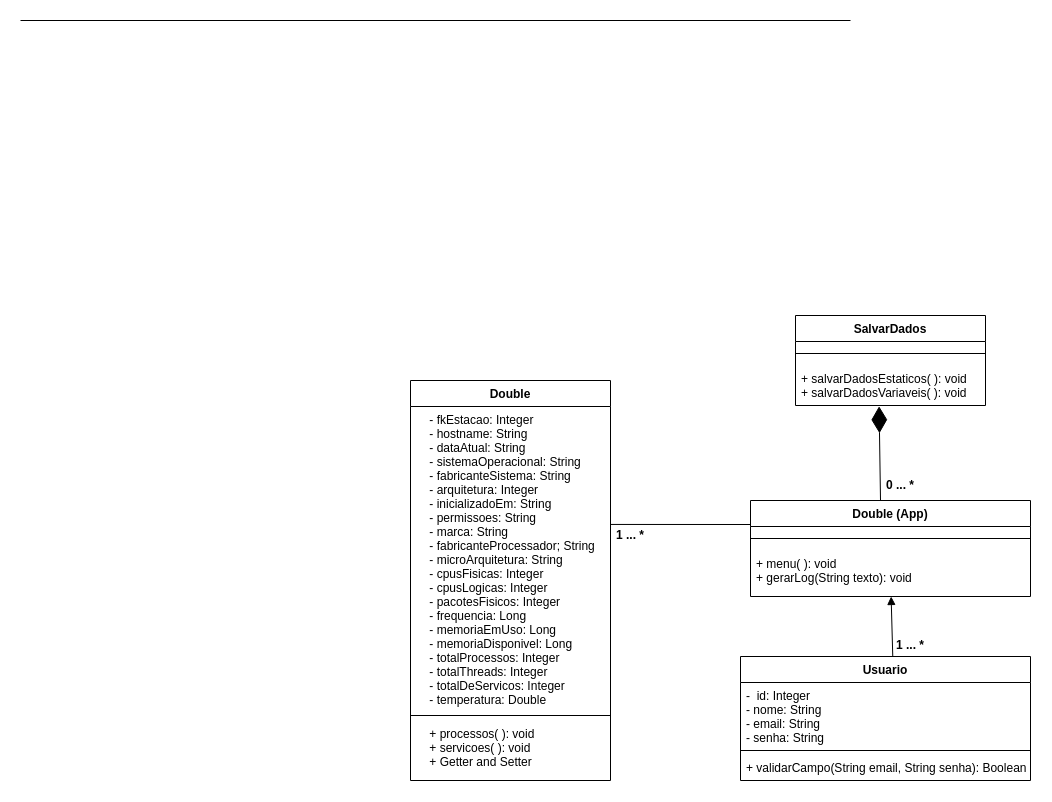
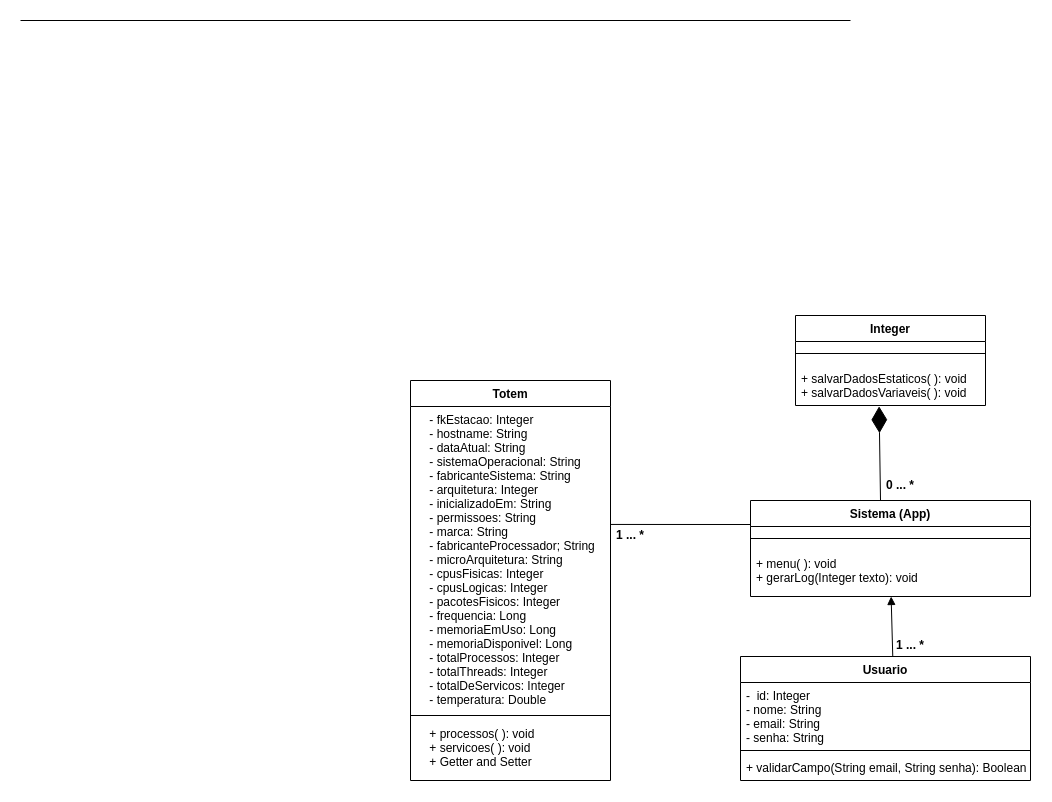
node "SalvarDados": label "SalvarDados" -> "Integer"
node "Double": label "Double" -> "Totem"
node "Double (App)": label "Double (App)" -> "Sistema (App)"
node "+ menu( ): void + gerarLog(String texto): void": label "+ menu( ): void + gerarLog(String texto): void" -> "+ menu( ): void + gerarLog(Integer texto): void"
